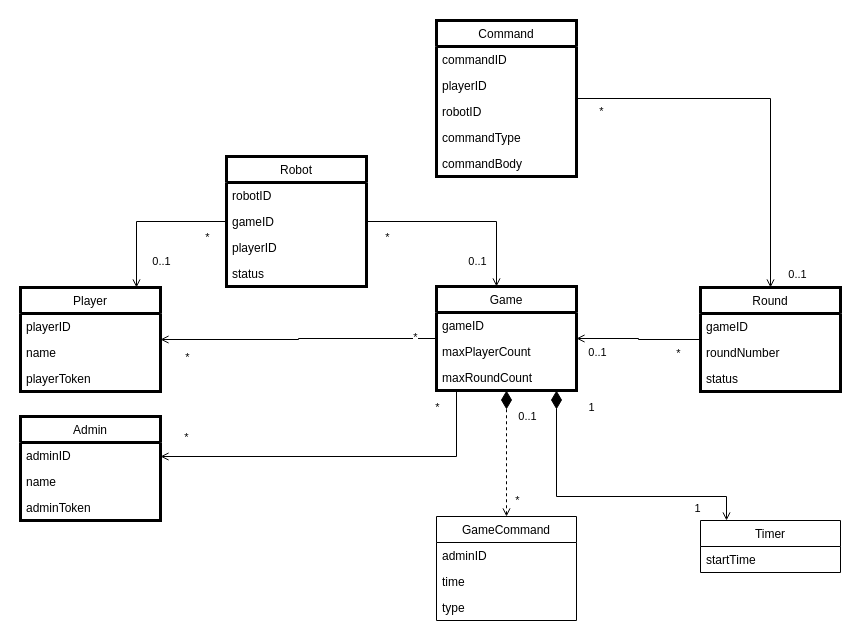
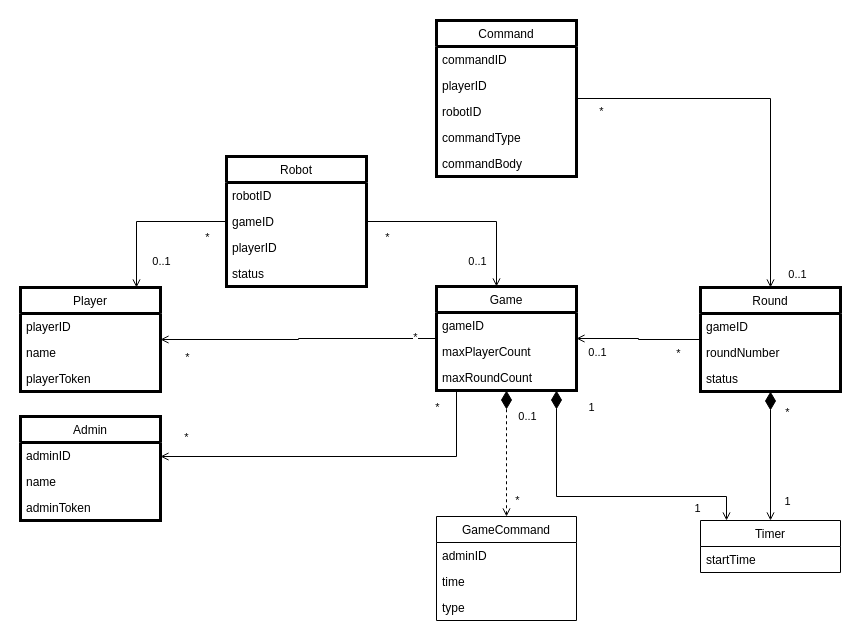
edge "Round" -- "Timer": added, labels "*", "1"
